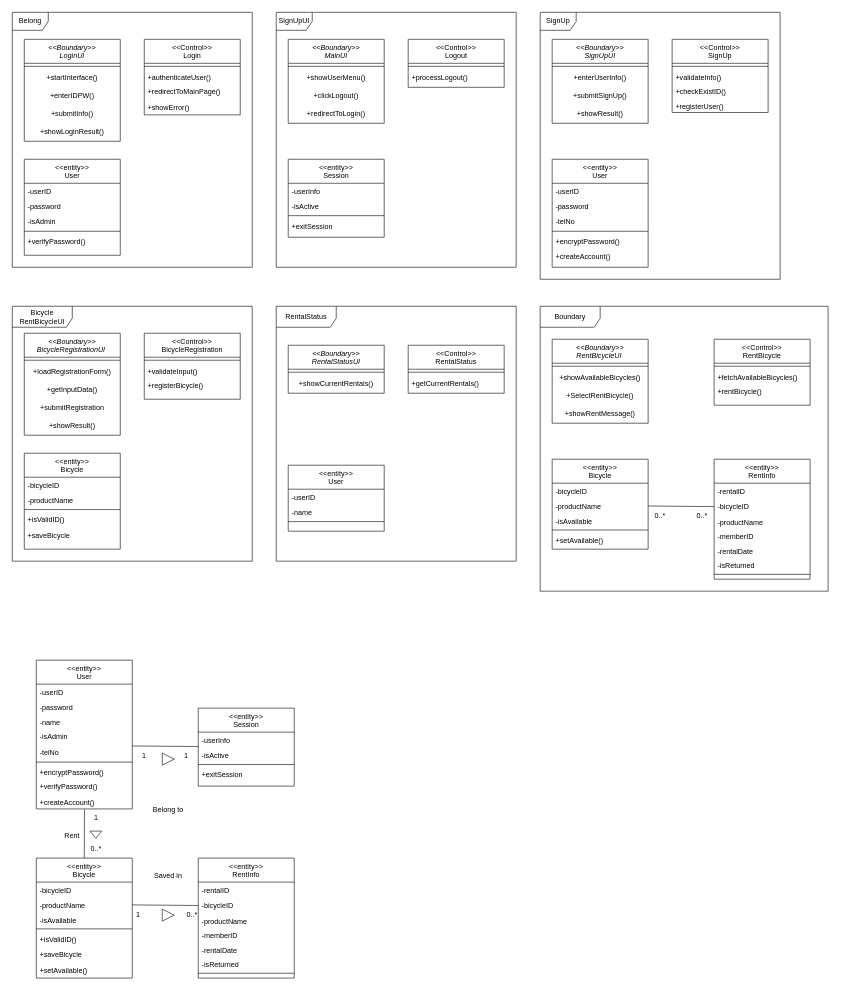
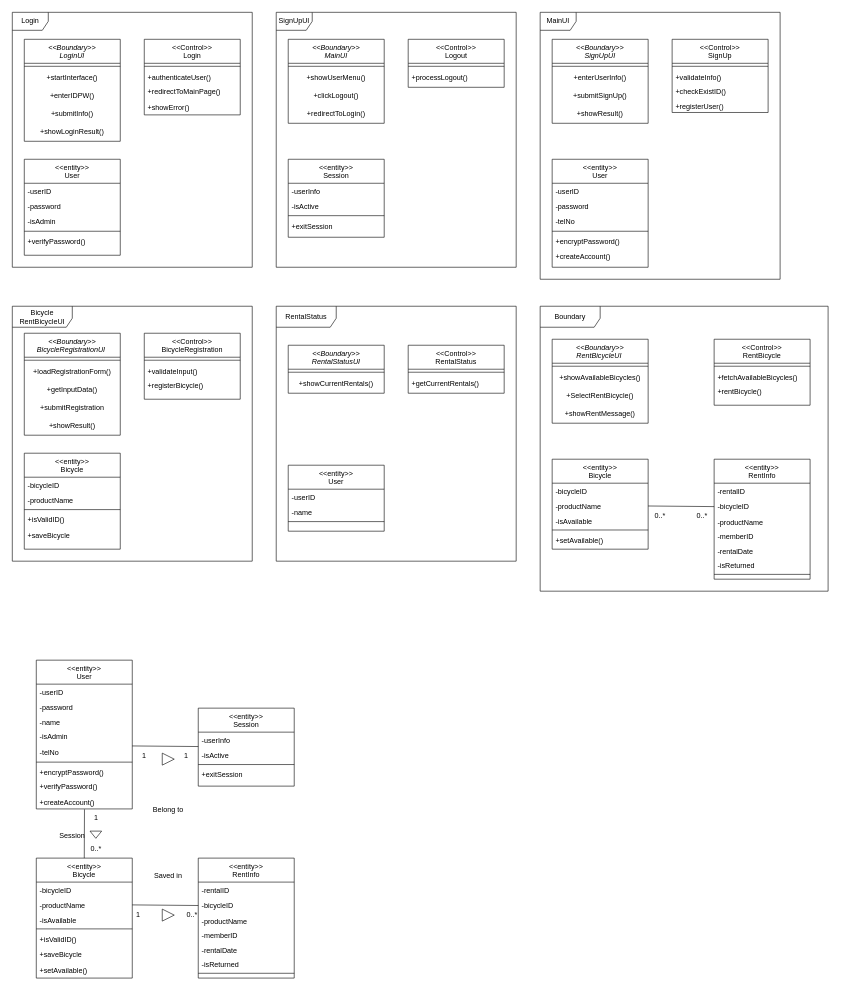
node "Belong": label "Belong" -> "Login"
node "SignUp": label "SignUp" -> "MainUI"
node "Rent": label "Rent" -> "Session"
